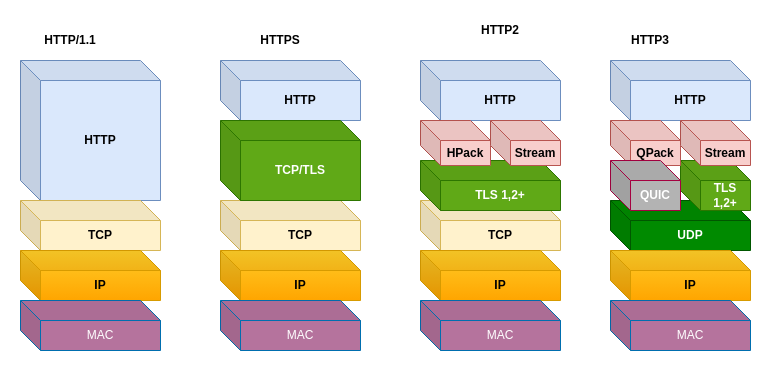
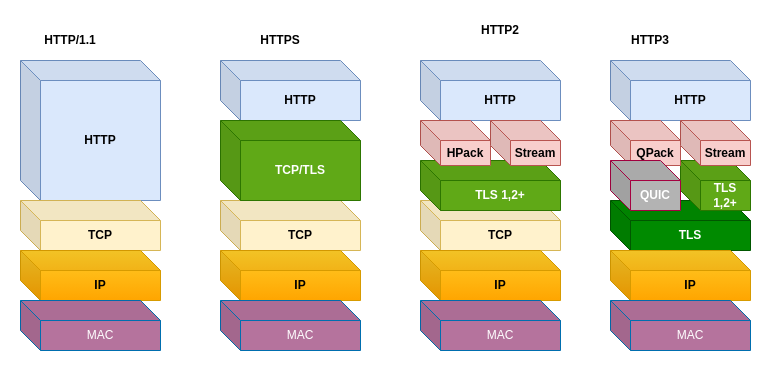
node "UDP": label "UDP" -> "TLS"
